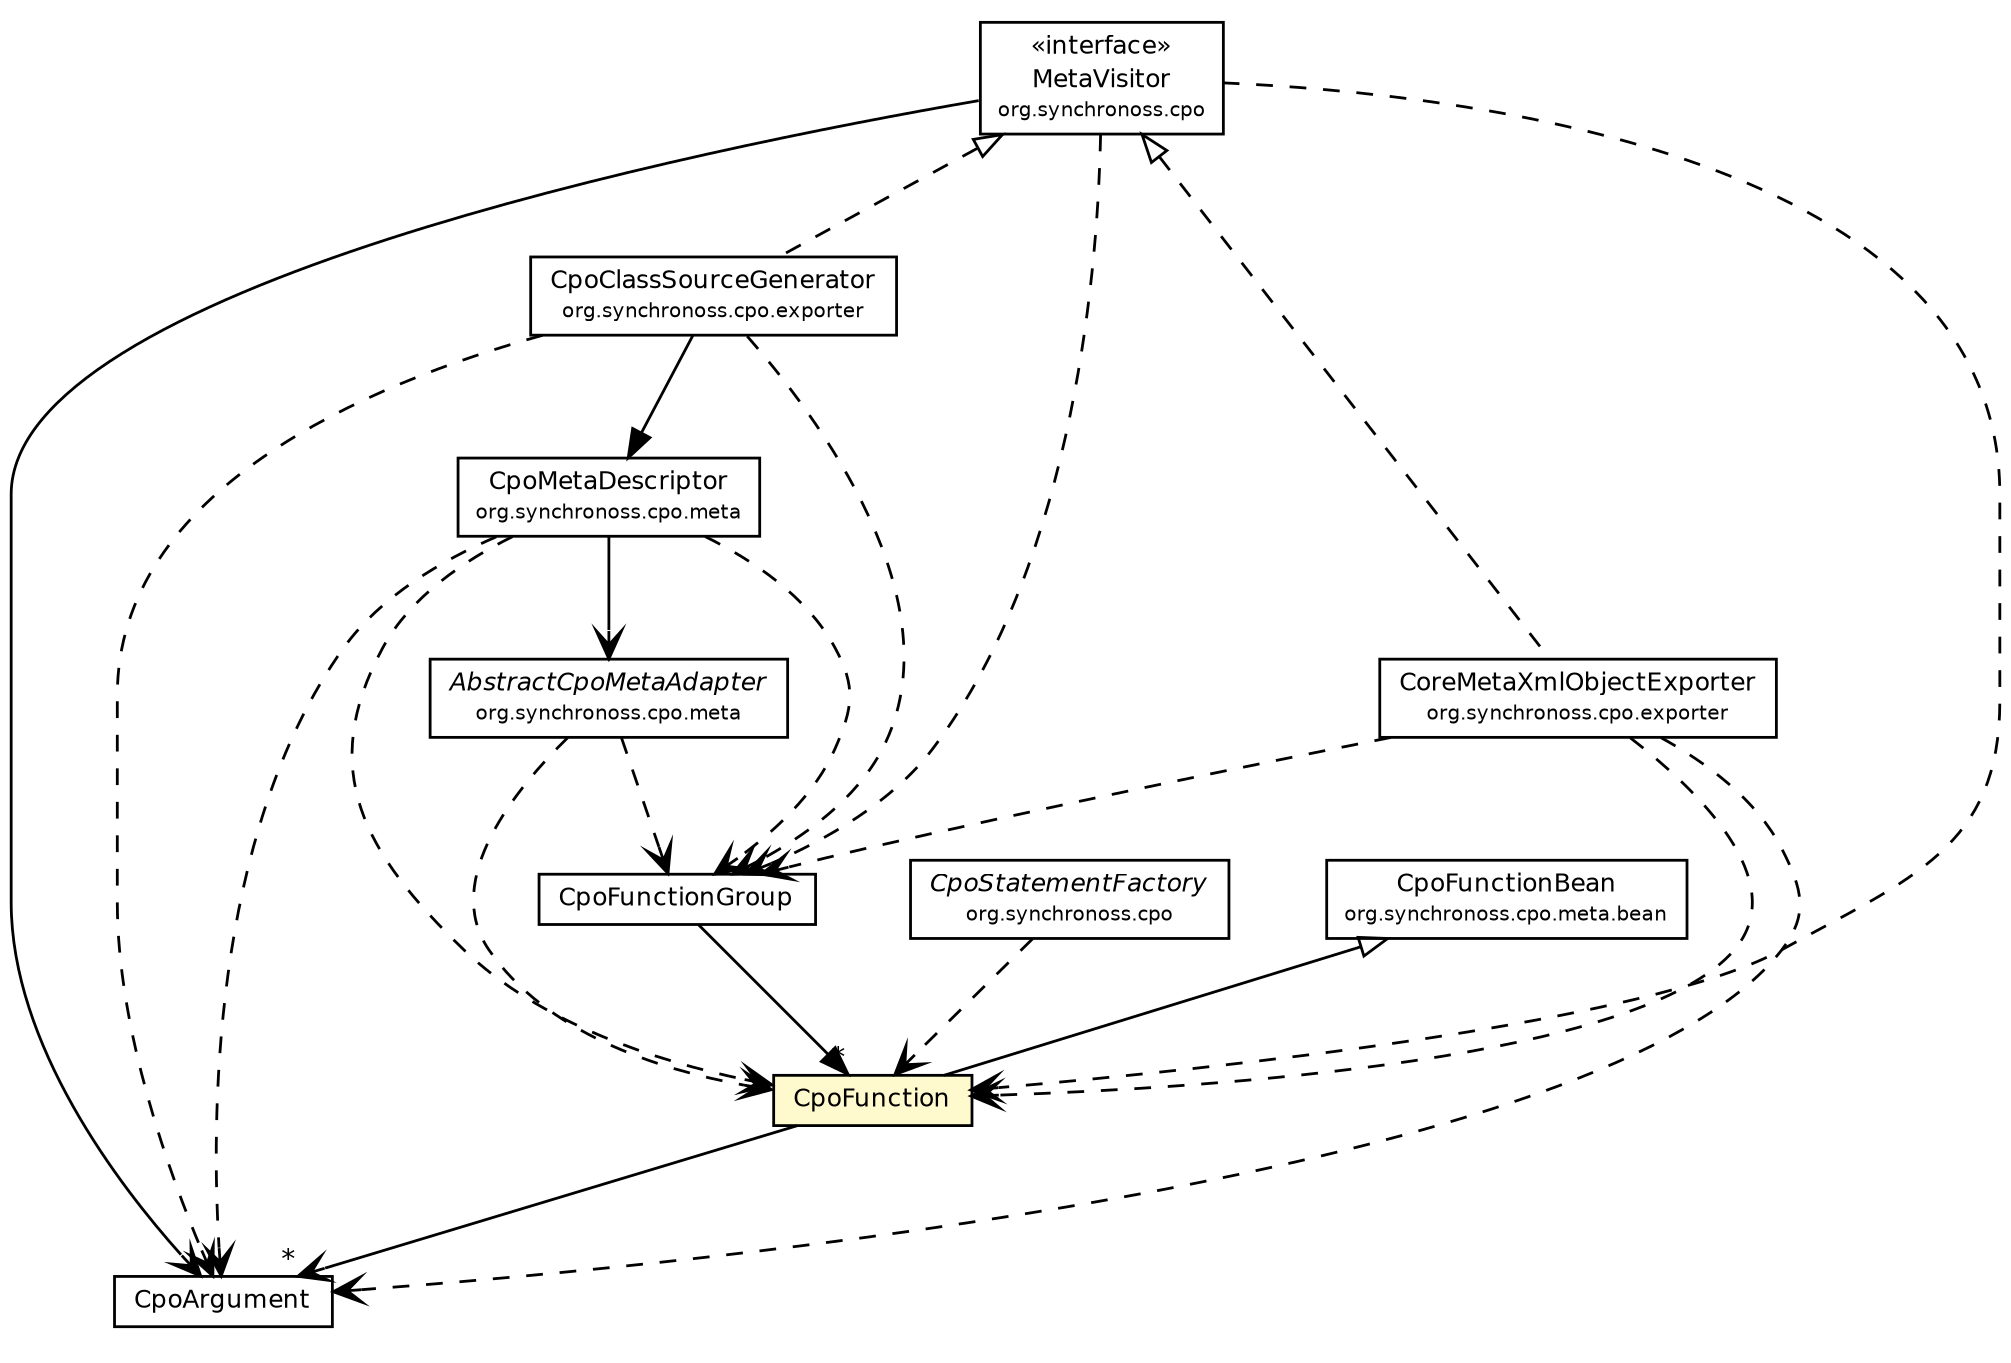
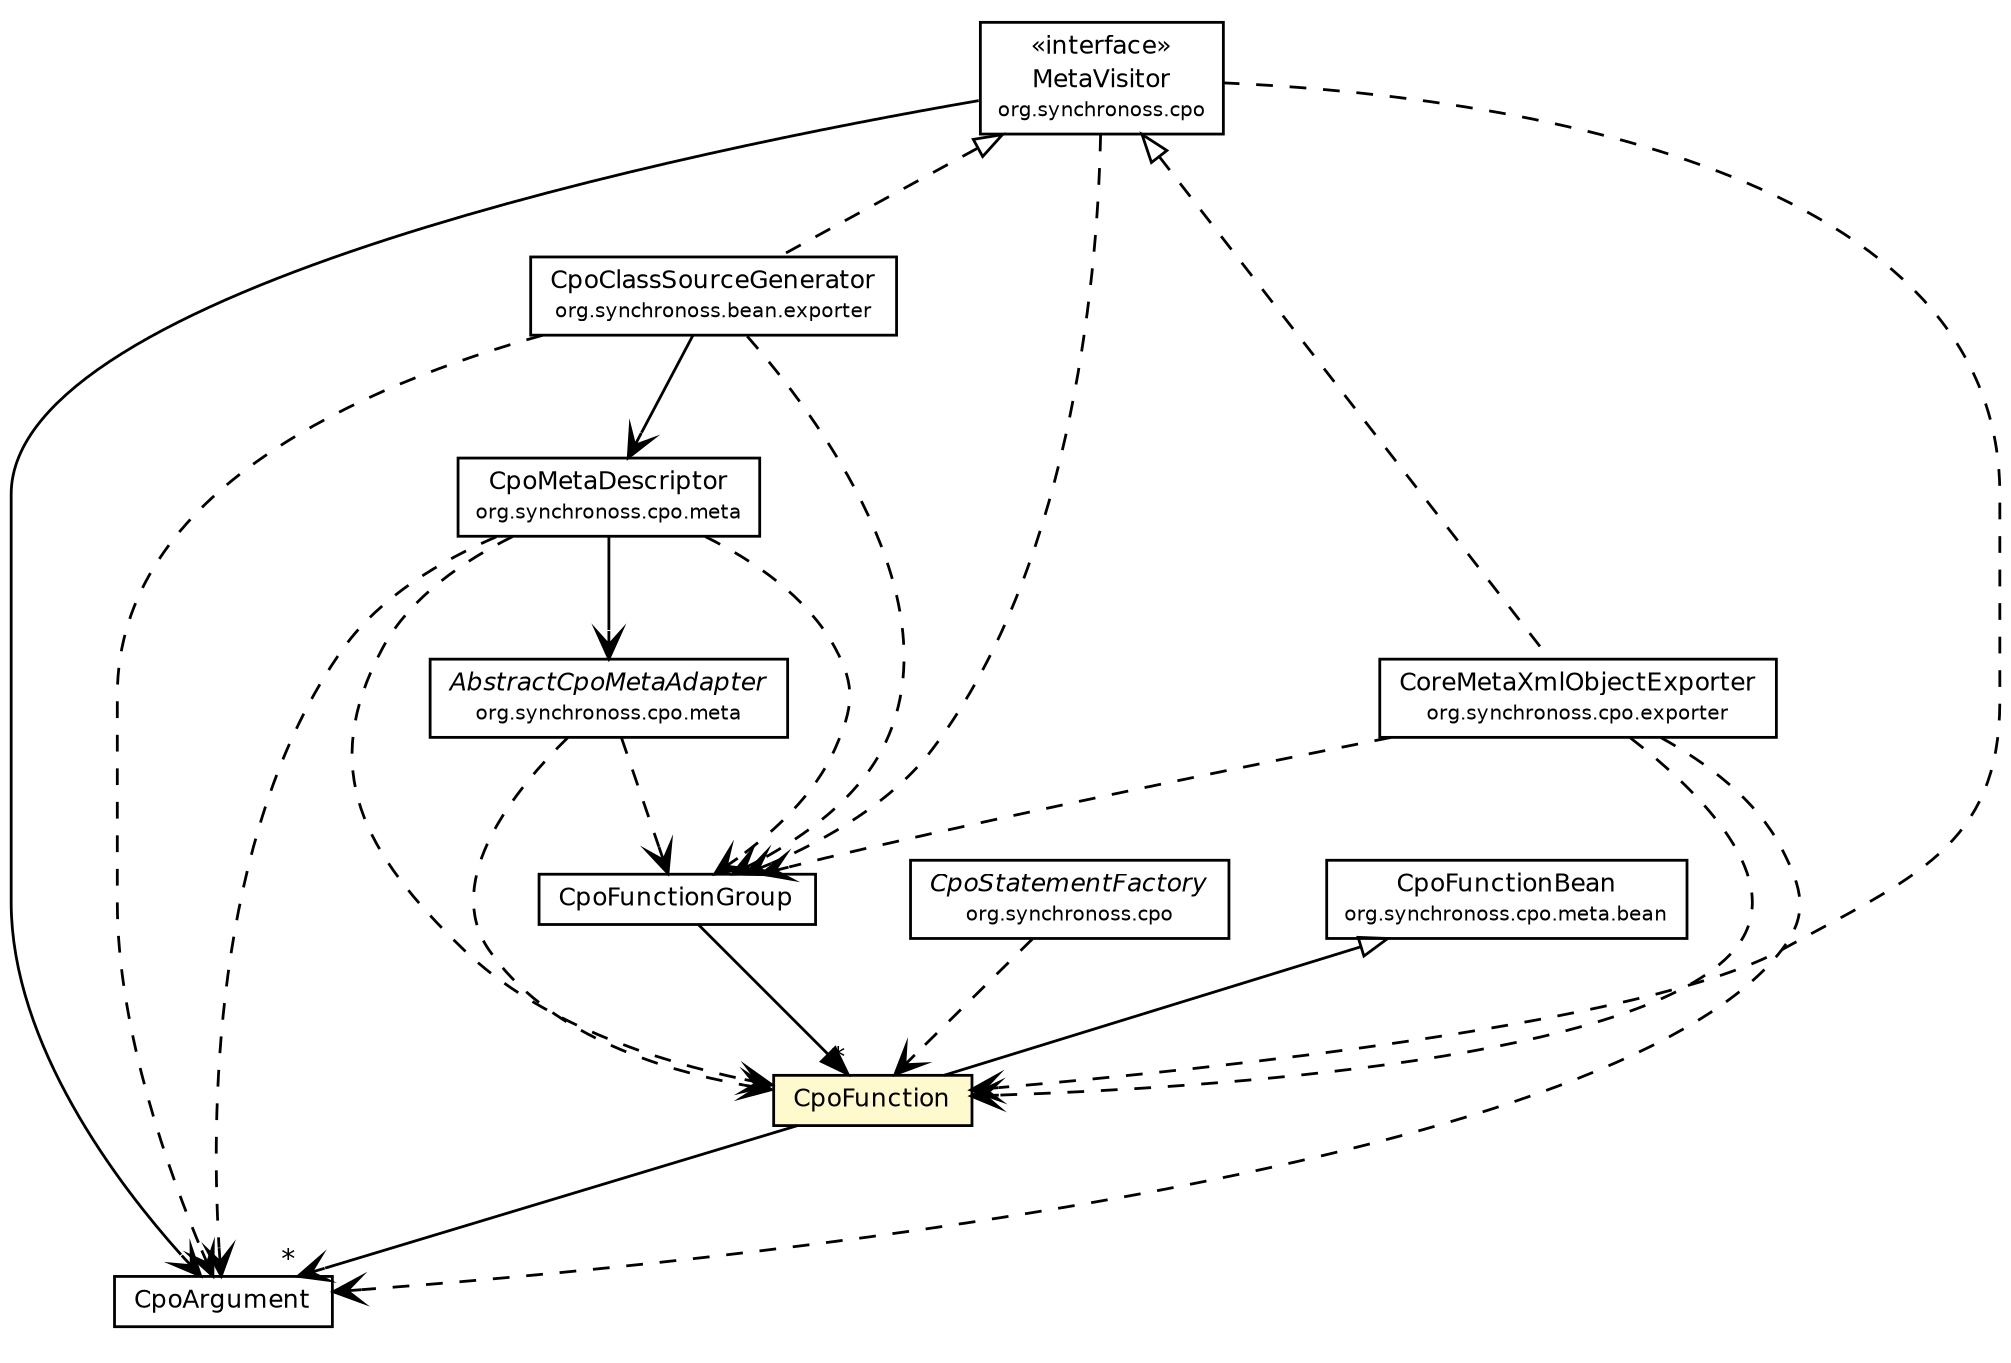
node "CpoClassSourceGenerator": text "org.synchronoss.cpo.exporter" -> "org.synchronoss.bean.exporter"
edge "CpoClassSourceGenerator" -> "CpoMetaDescriptor": arrowhead normal -> open
